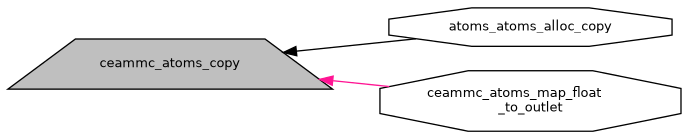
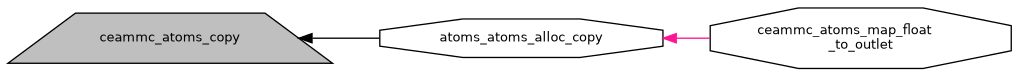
edge "ceammc_atoms_map_float _to_outlet" -> "ceammc_atoms_copy": now "ceammc_atoms_map_float _to_outlet" -> "atoms_atoms_alloc_copy"
